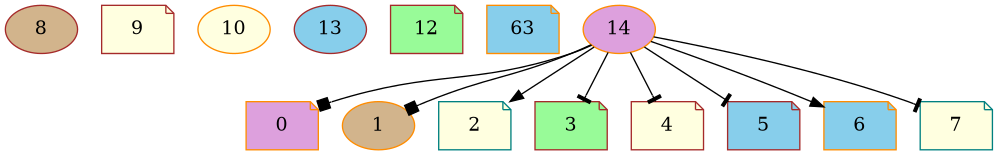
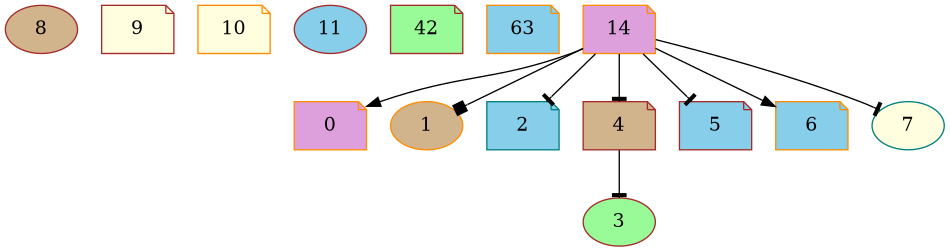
node "10": shape ellipse -> note
node "13": label "13" -> "11"
node "12": label "12" -> "42"
node "14": shape ellipse -> note
edge "14" -> "2": arrowhead normal -> tee
edge "14" -> "3": now "4" -> "3"
edge "14" -> "0": arrowhead box -> normal
node "2": fillcolor lightyellow -> skyblue
node "3": shape note -> ellipse
node "4": fillcolor lightyellow -> tan
node "7": shape note -> ellipse
